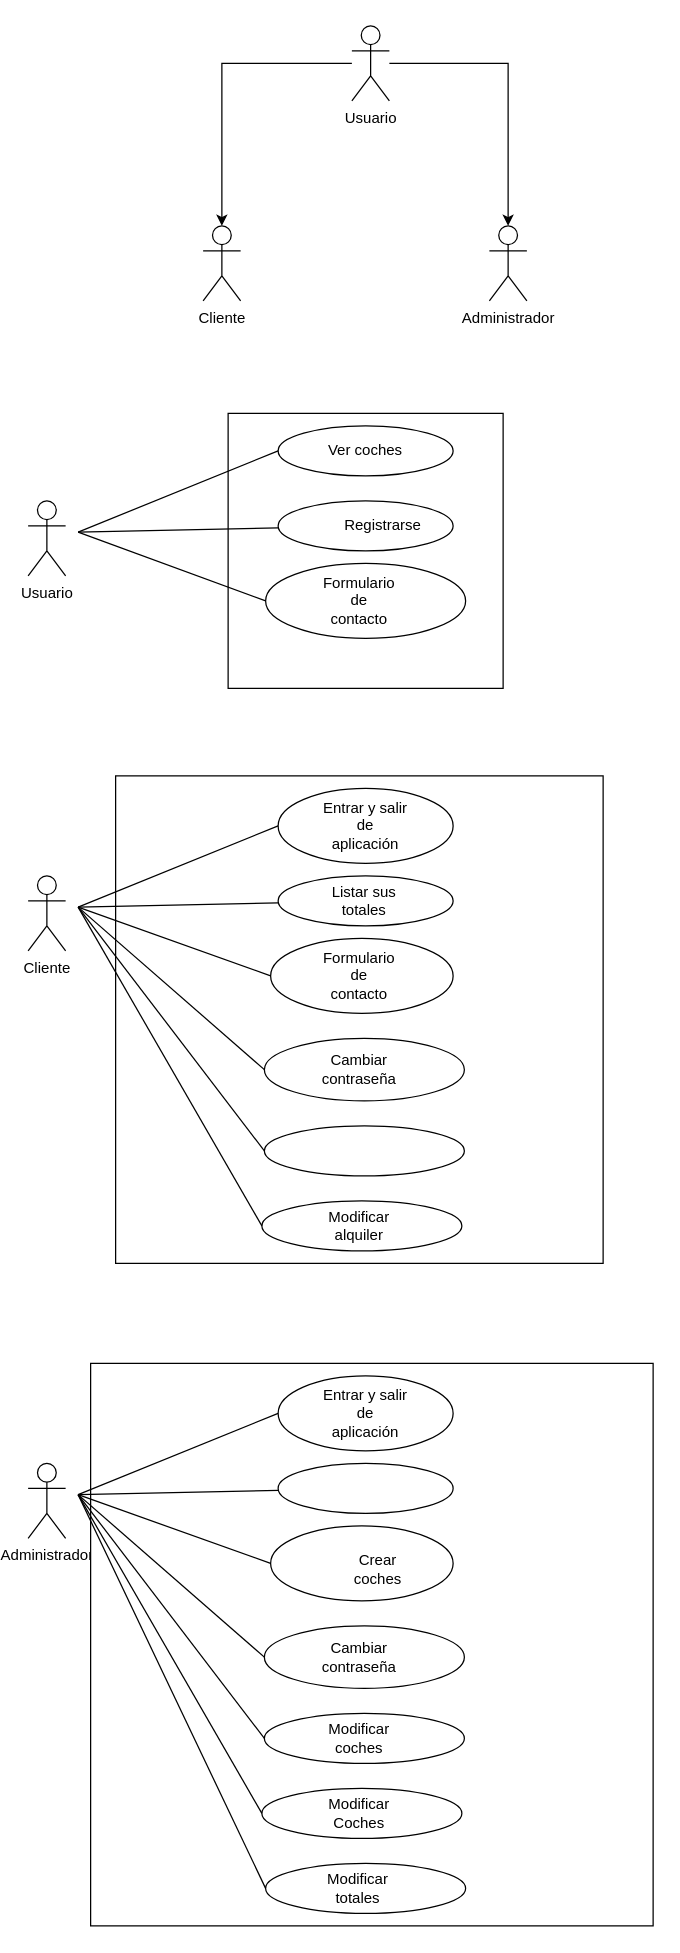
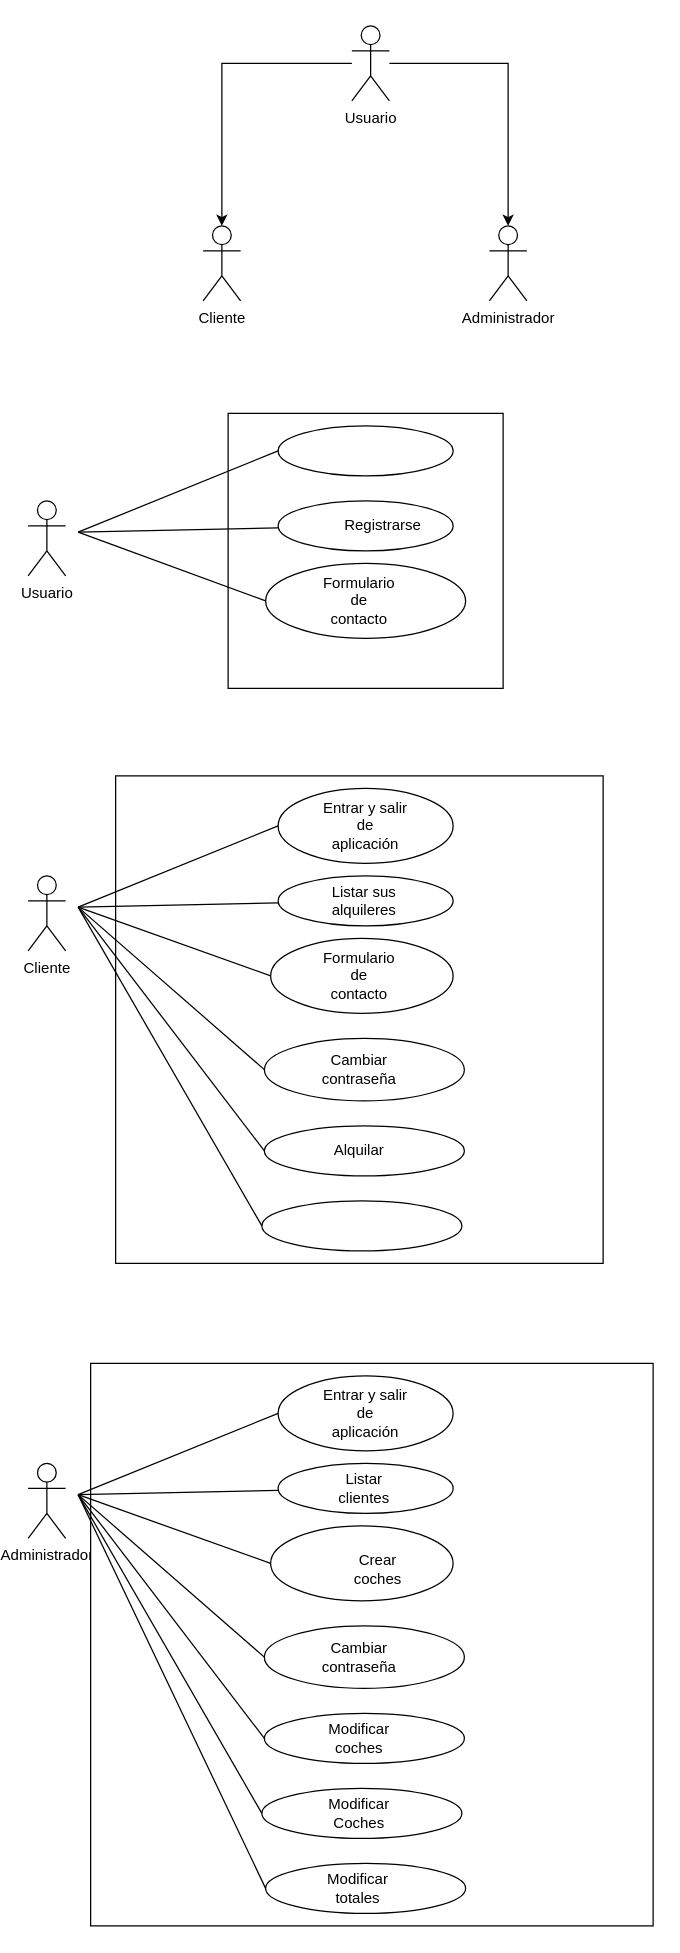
node "Ver coches": removed
node "Listar sus totales": label "Listar sus totales" -> "Listar sus alquileres"
node "Alquilar": added
node "Modificar alquiler": removed
node "Listar clientes": added
